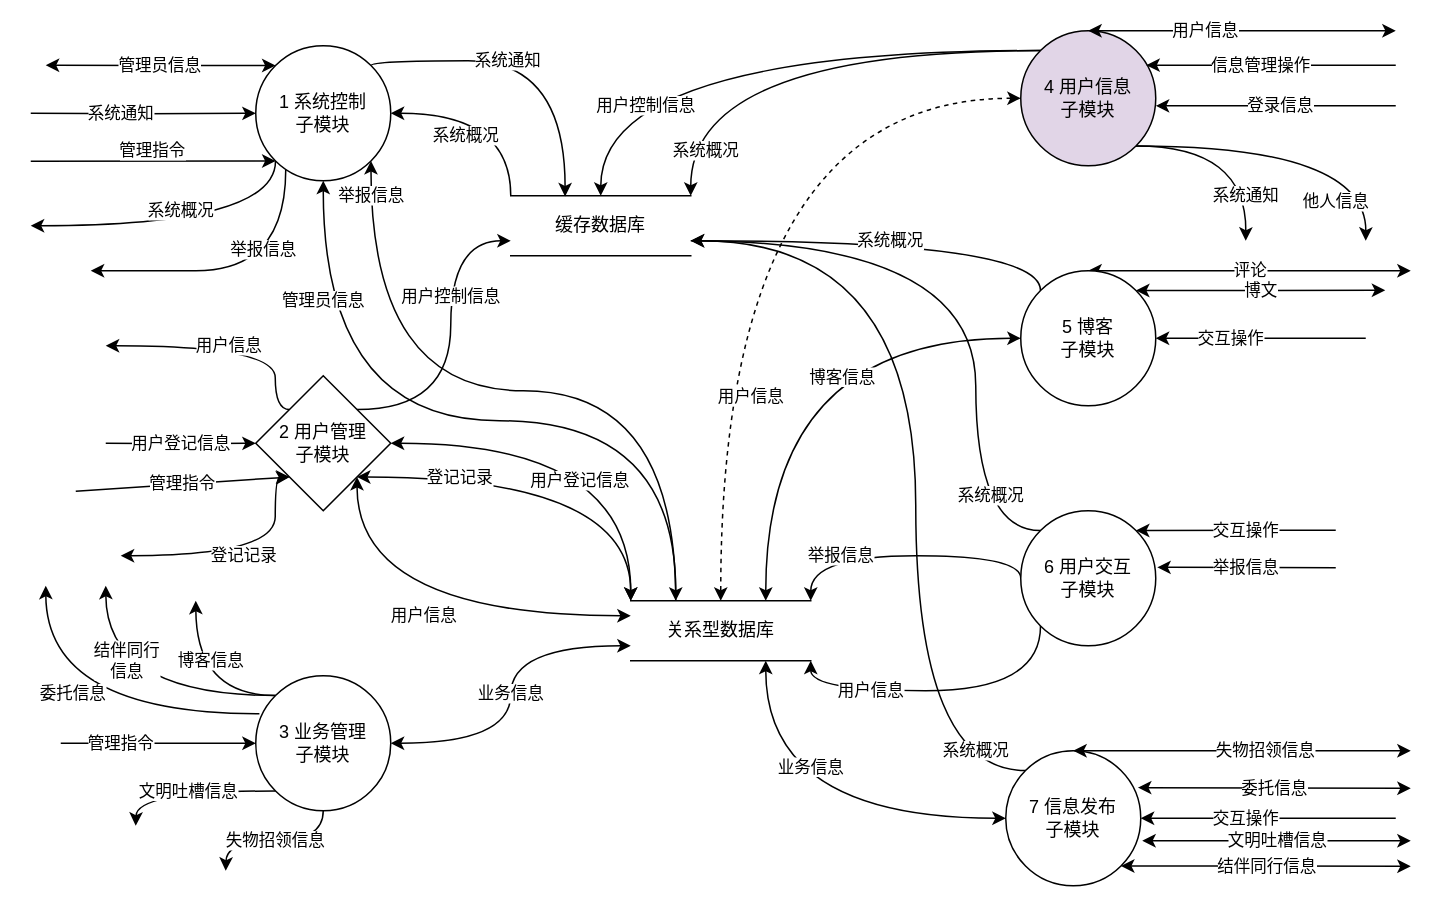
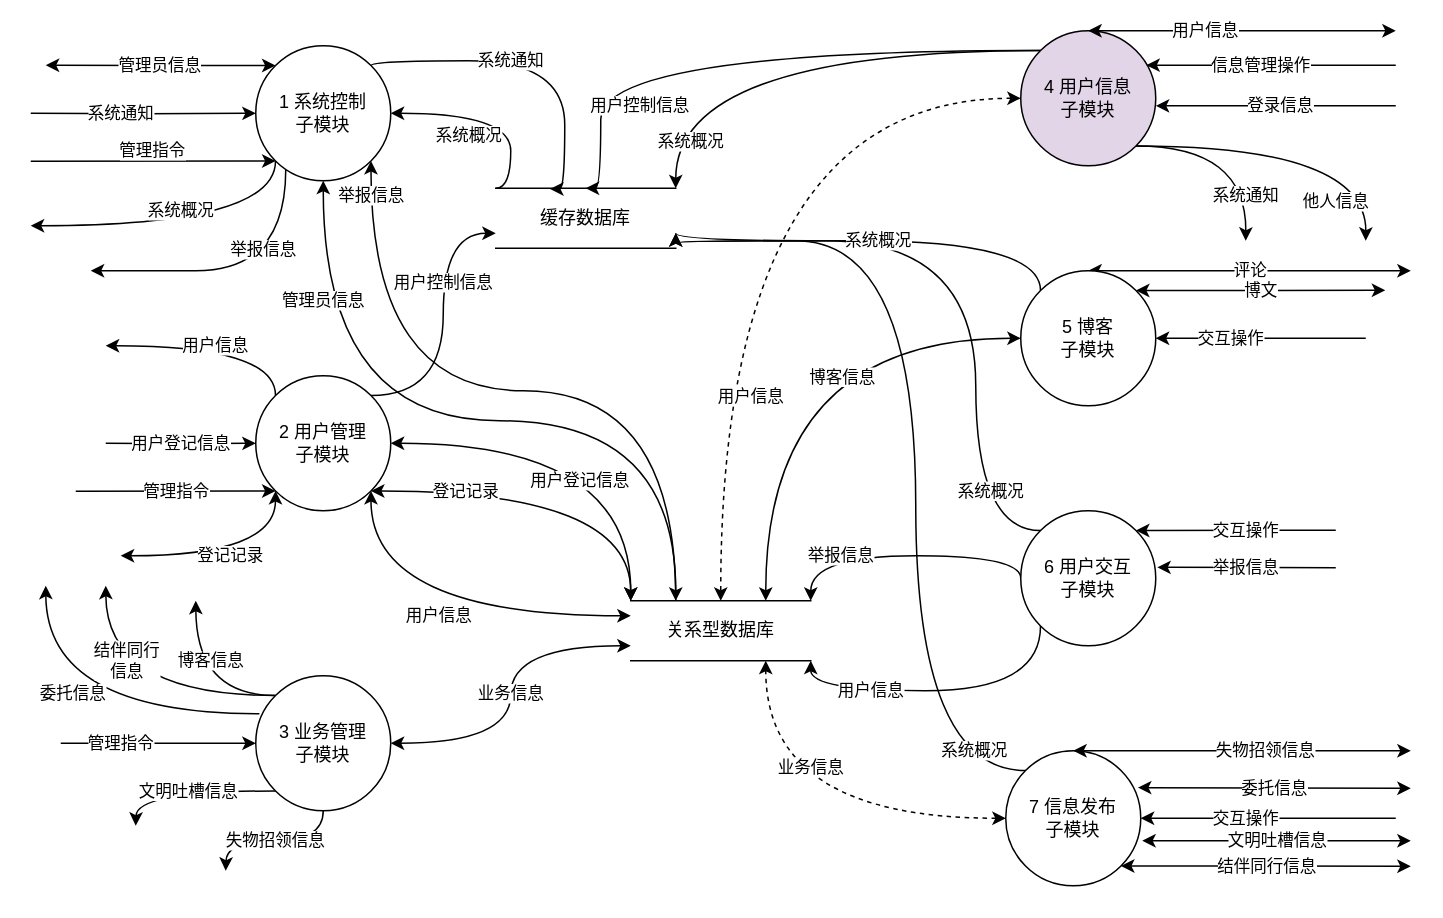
node "缓存数据库": moved (601, 226) -> (586, 218)
node "2 用户管理 子模块": shape diamond -> ellipse
edge "关系型数据库" -- "7 信息发布 子模块": style solid -> dashed
